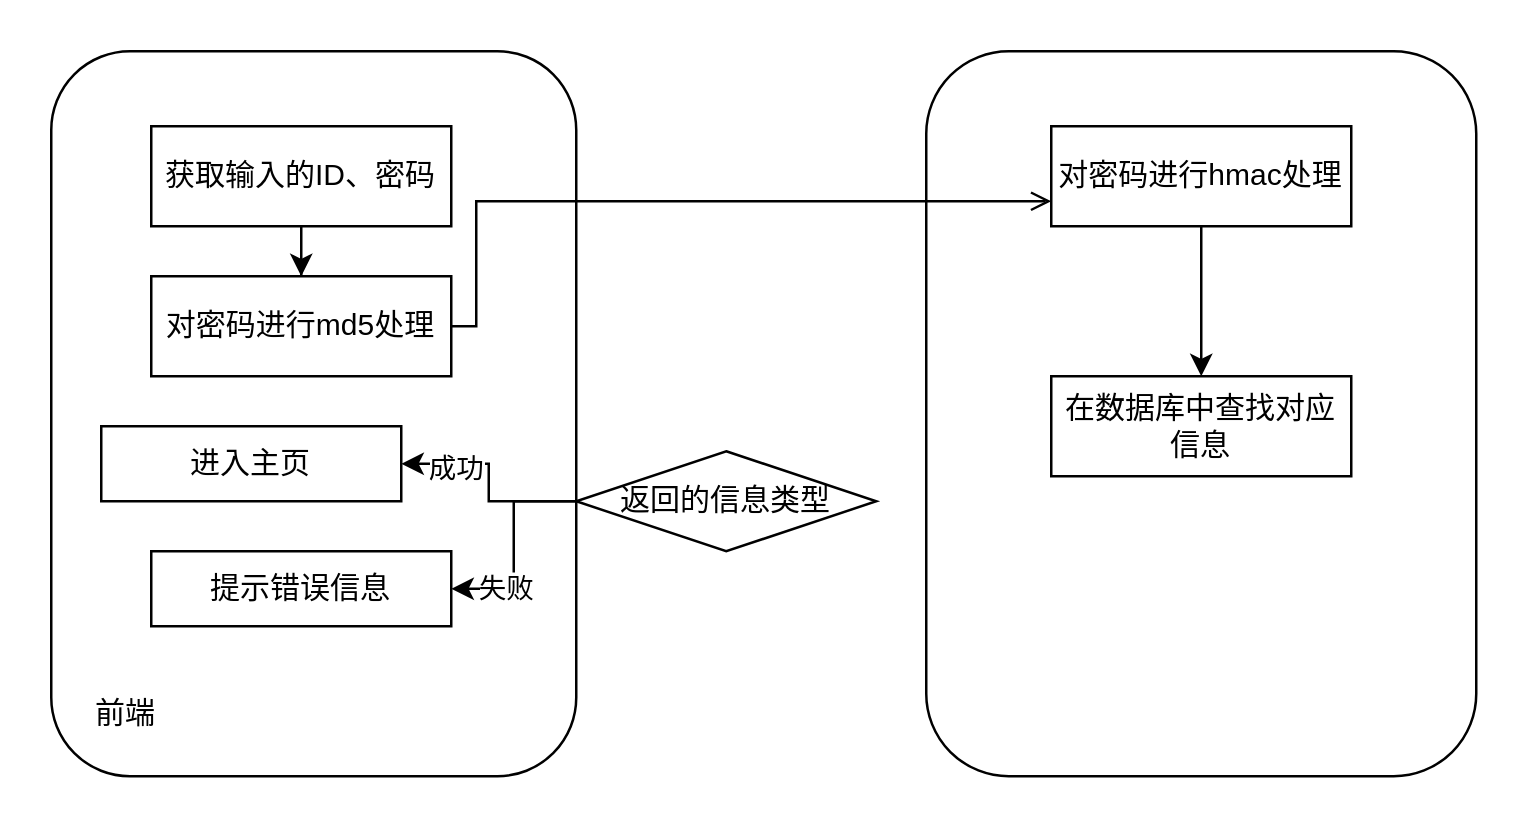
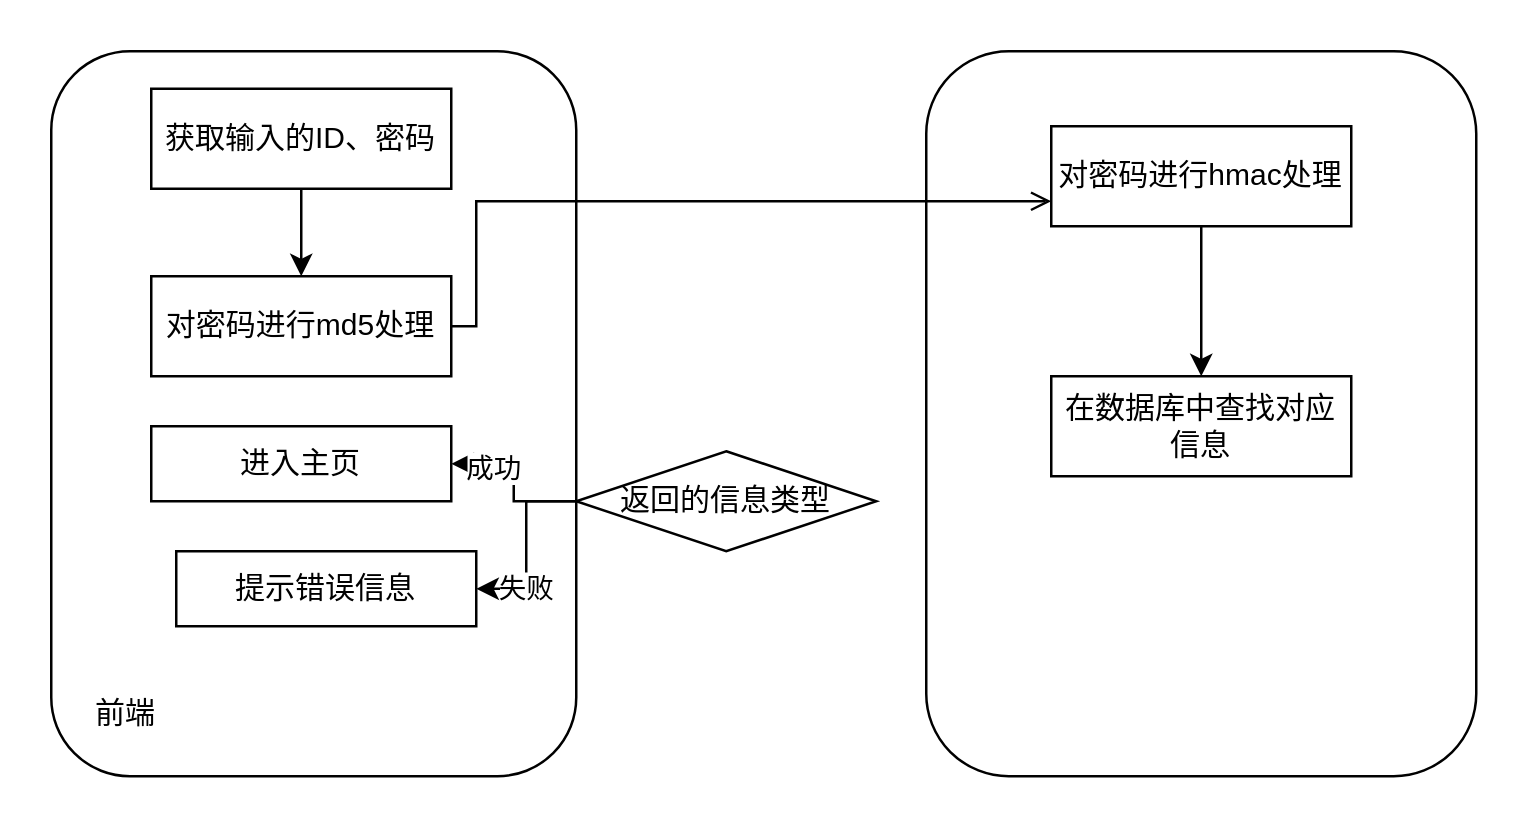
node "获取输入的ID、密码": moved (301, 176) -> (301, 139)
node "进入主页": moved (251, 464) -> (301, 464)
node "提示错误信息": moved (301, 589) -> (326, 589)
